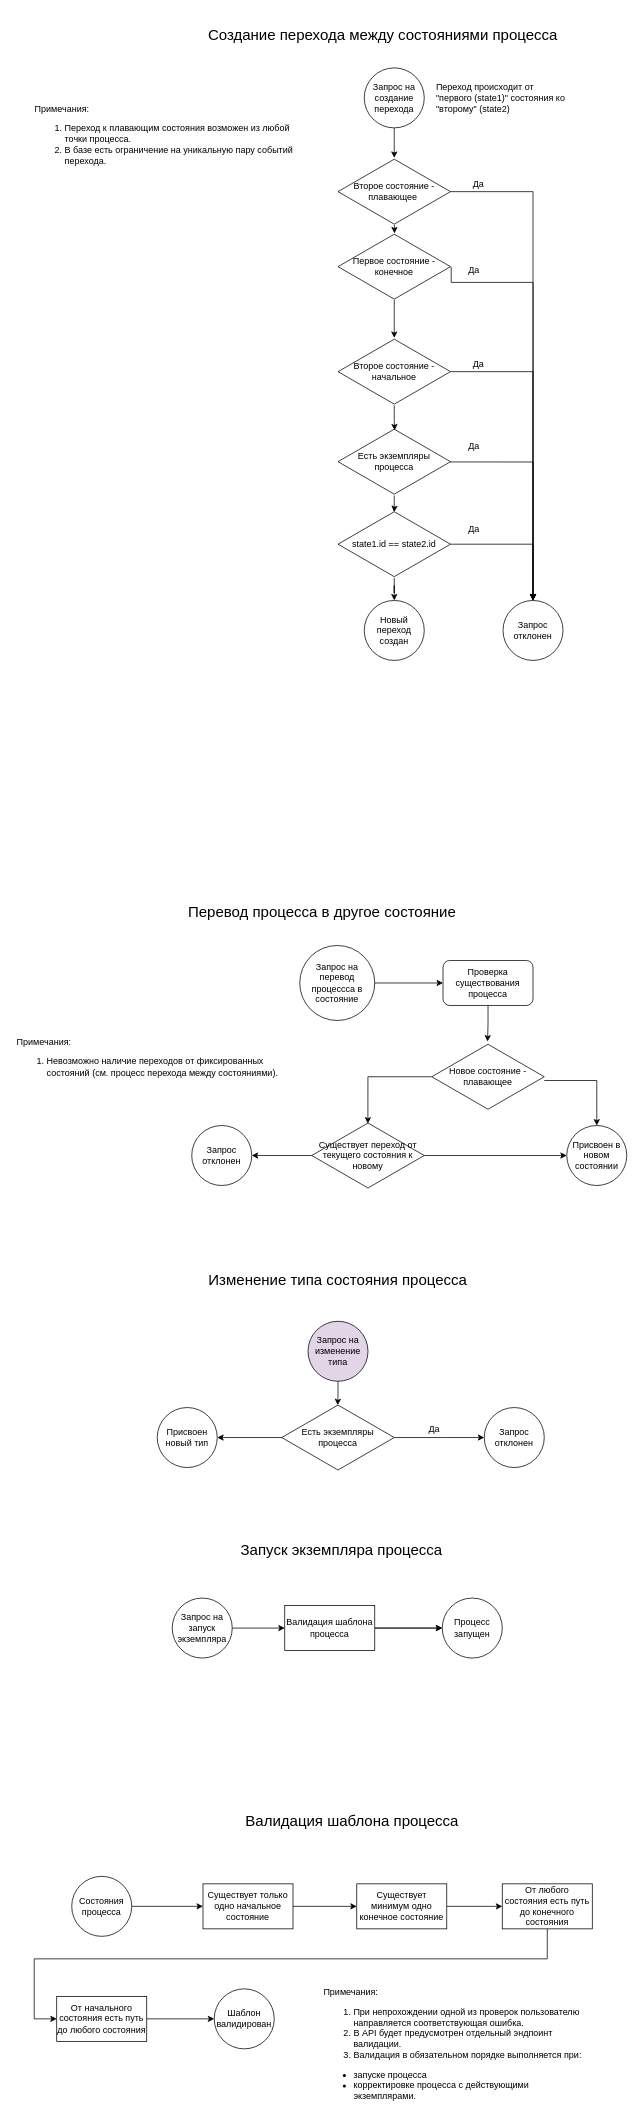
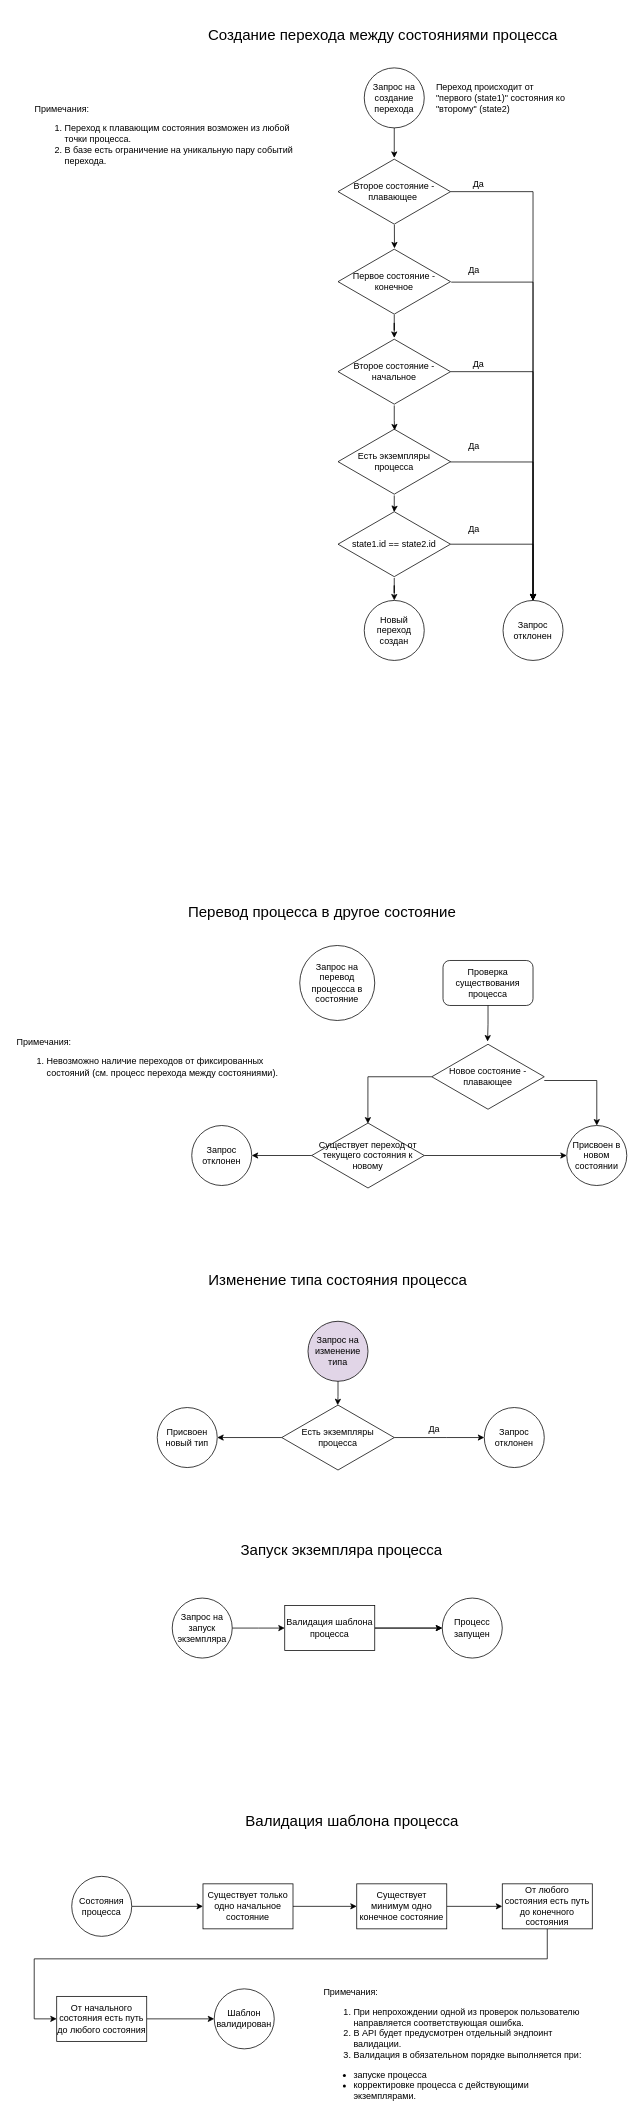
node "Первое состояние - конечное": moved (394, 267) -> (394, 282)
edge "Запрос на перевод процессса в состояние" -> "Проверка существования процесса": removed
